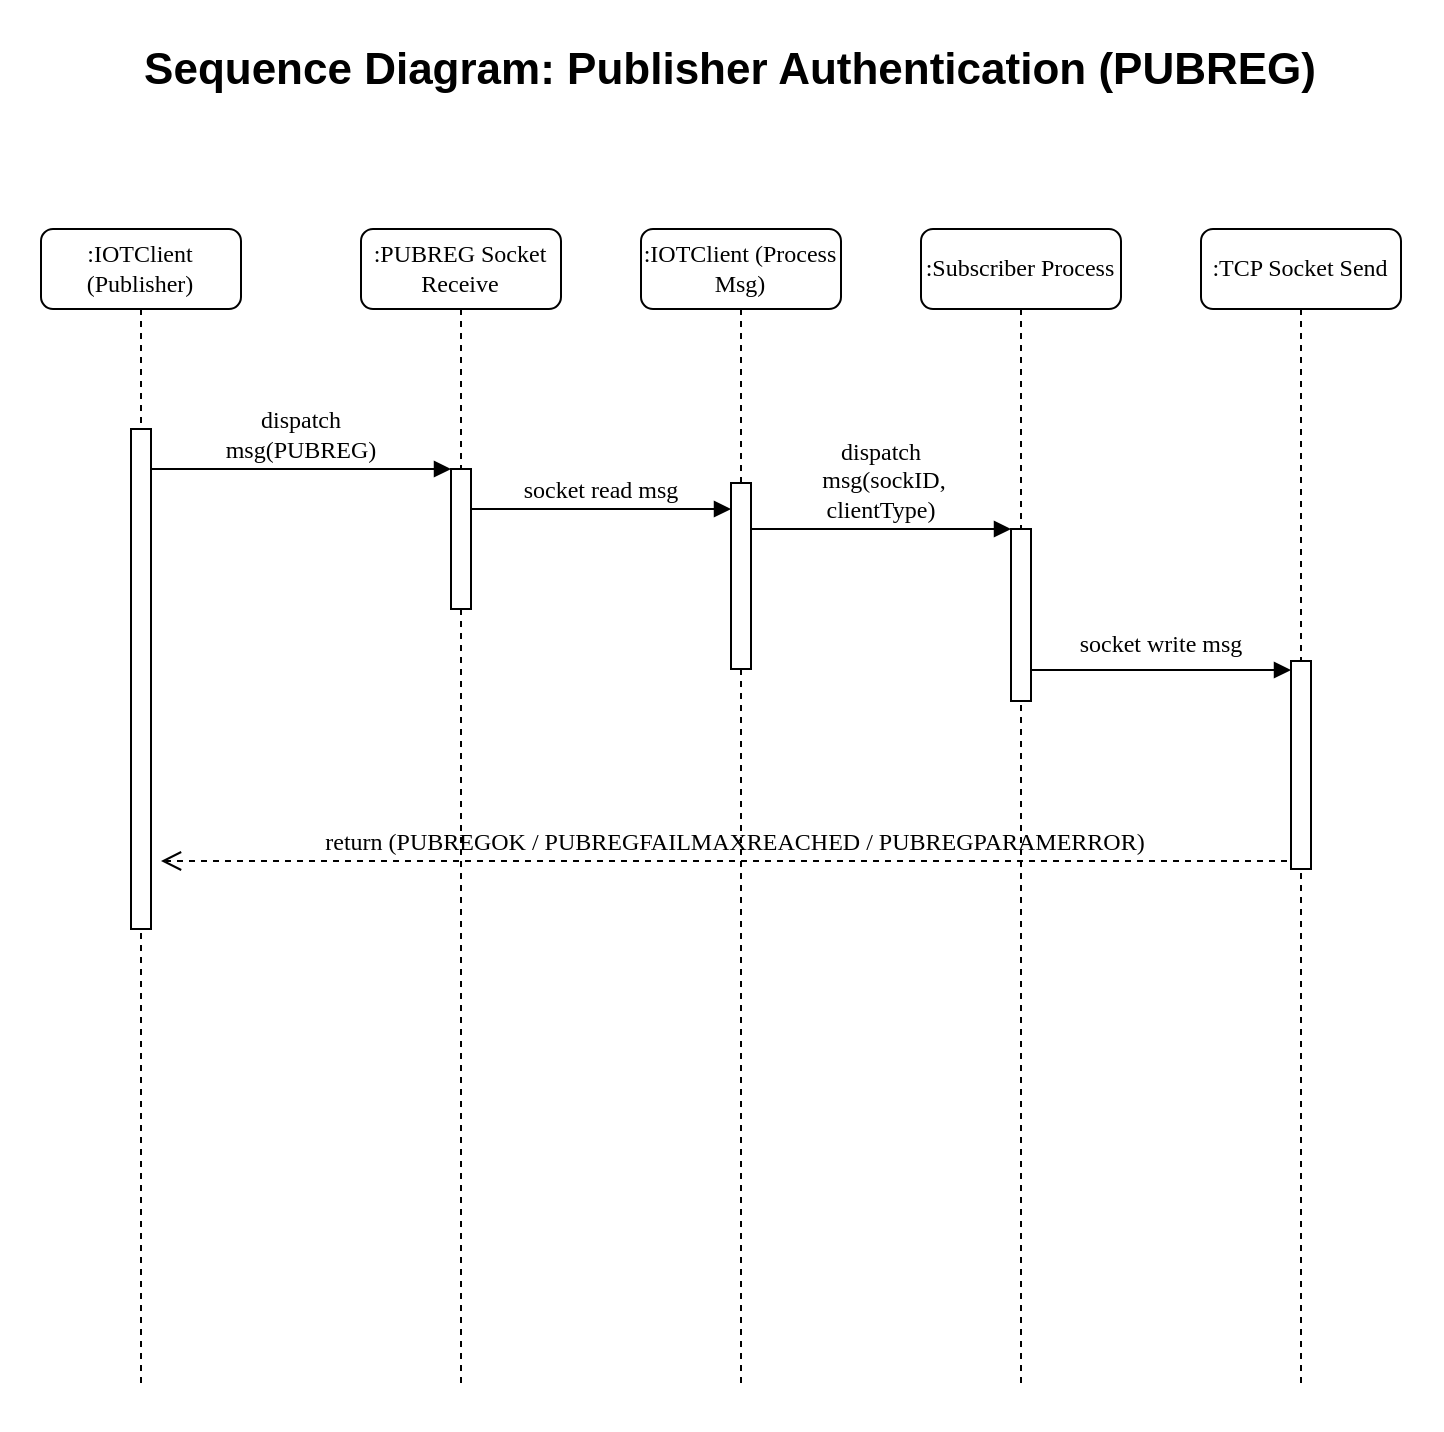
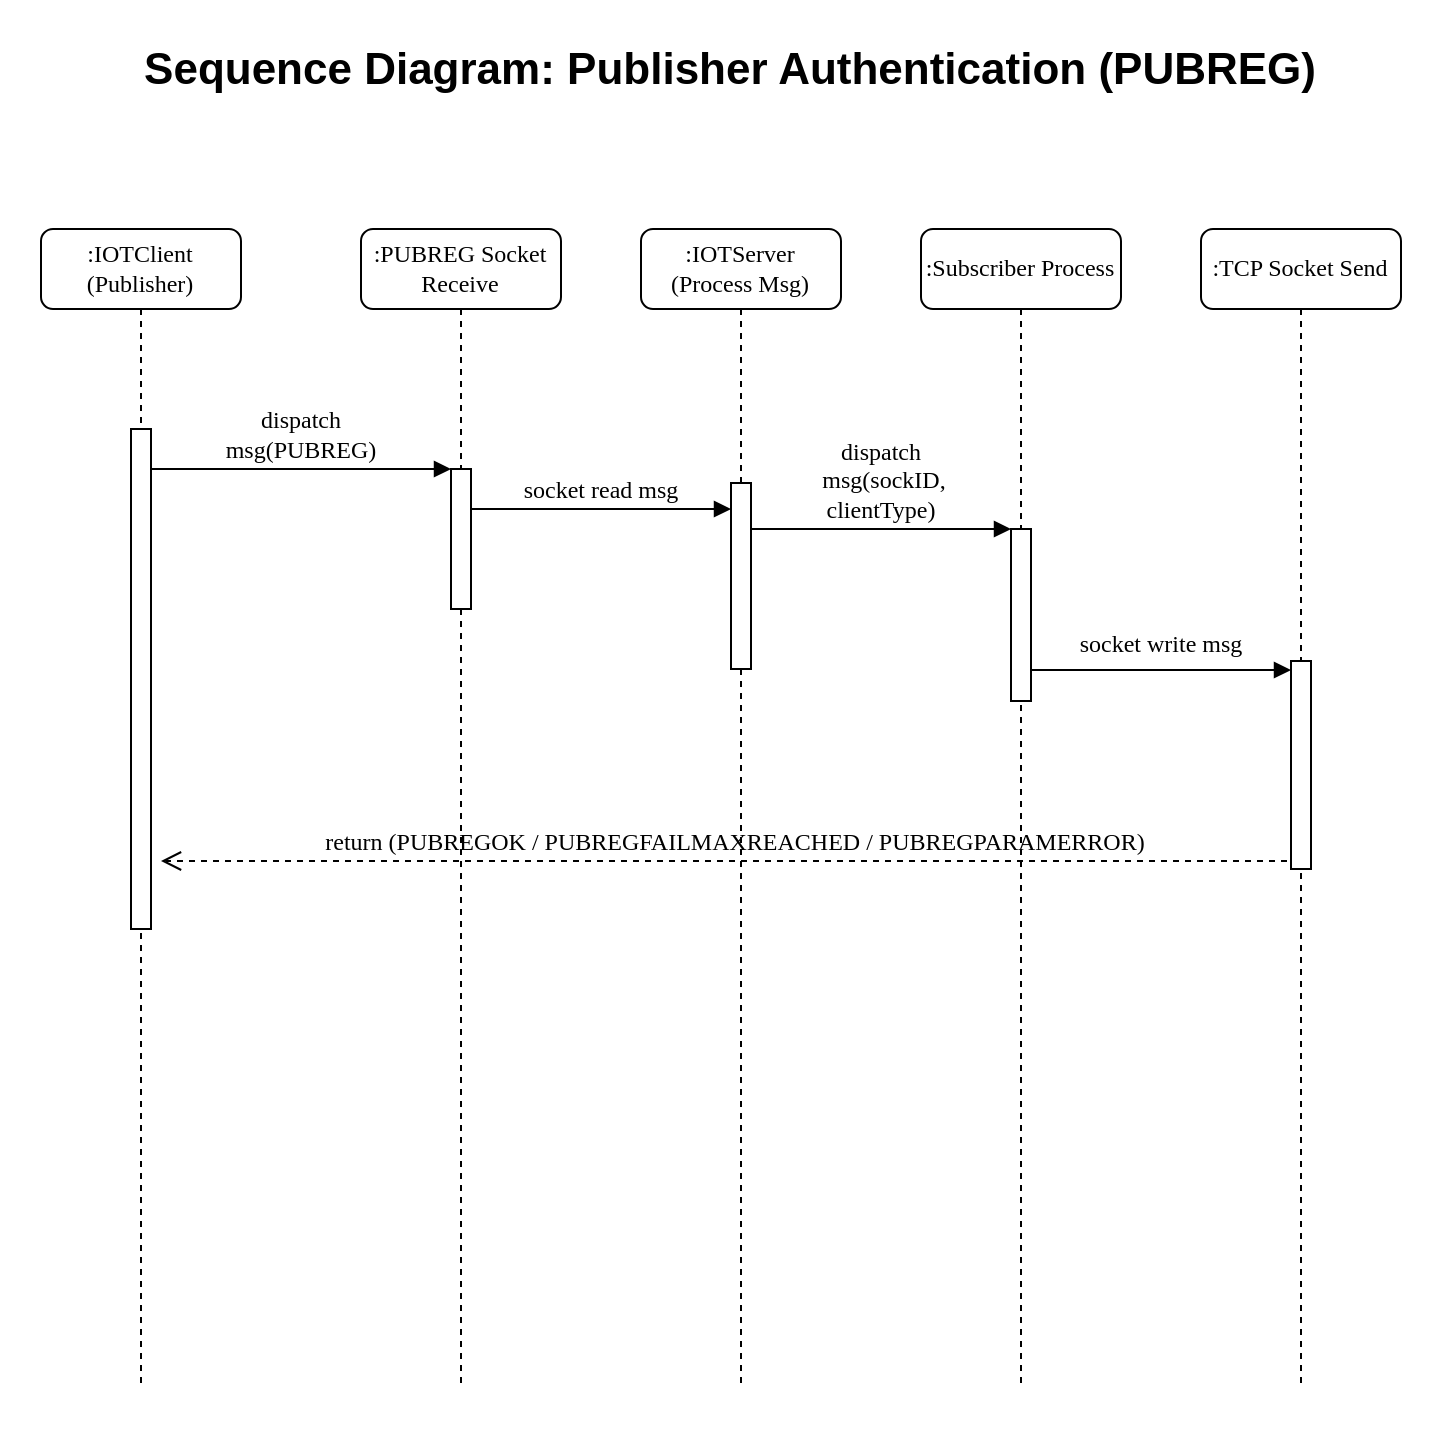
node ":IOTClient (Process Msg)": label ":IOTClient (Process Msg)" -> ":IOTServer (Process Msg)"
